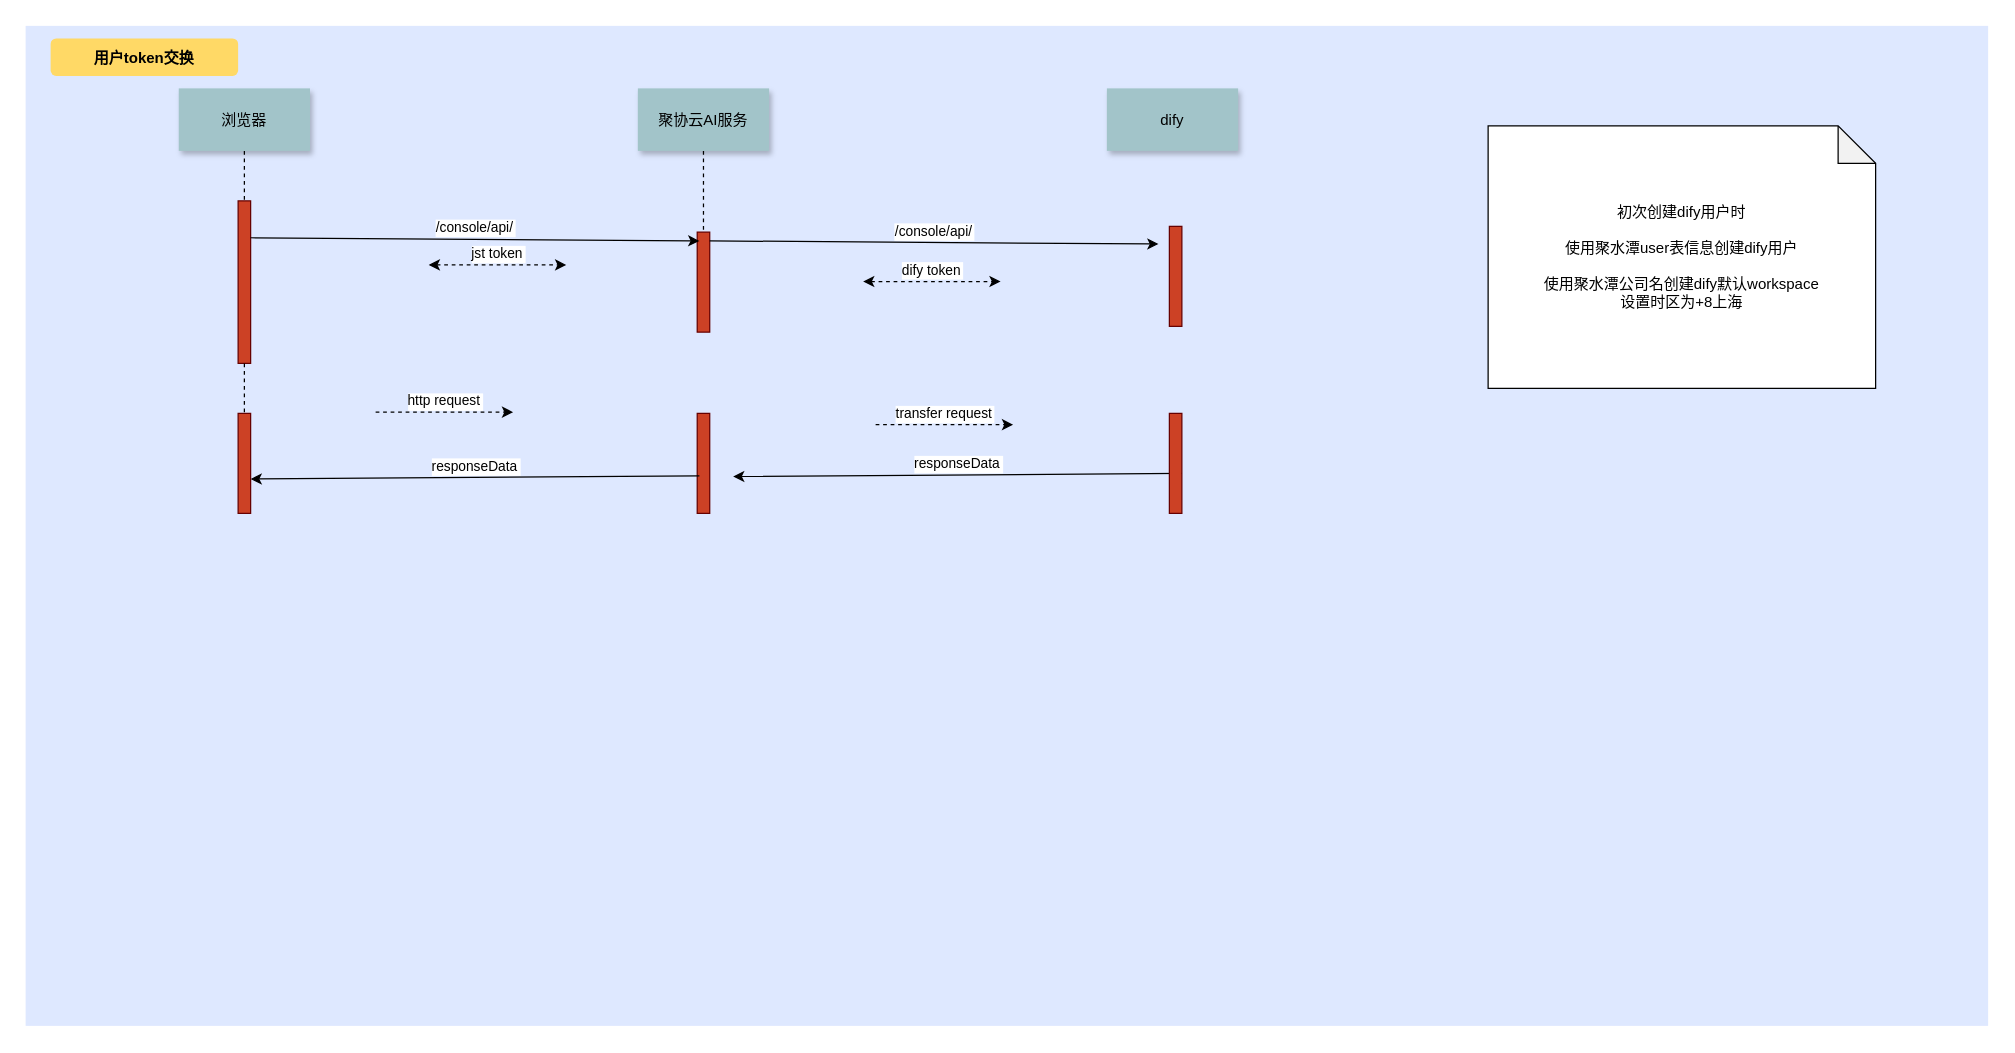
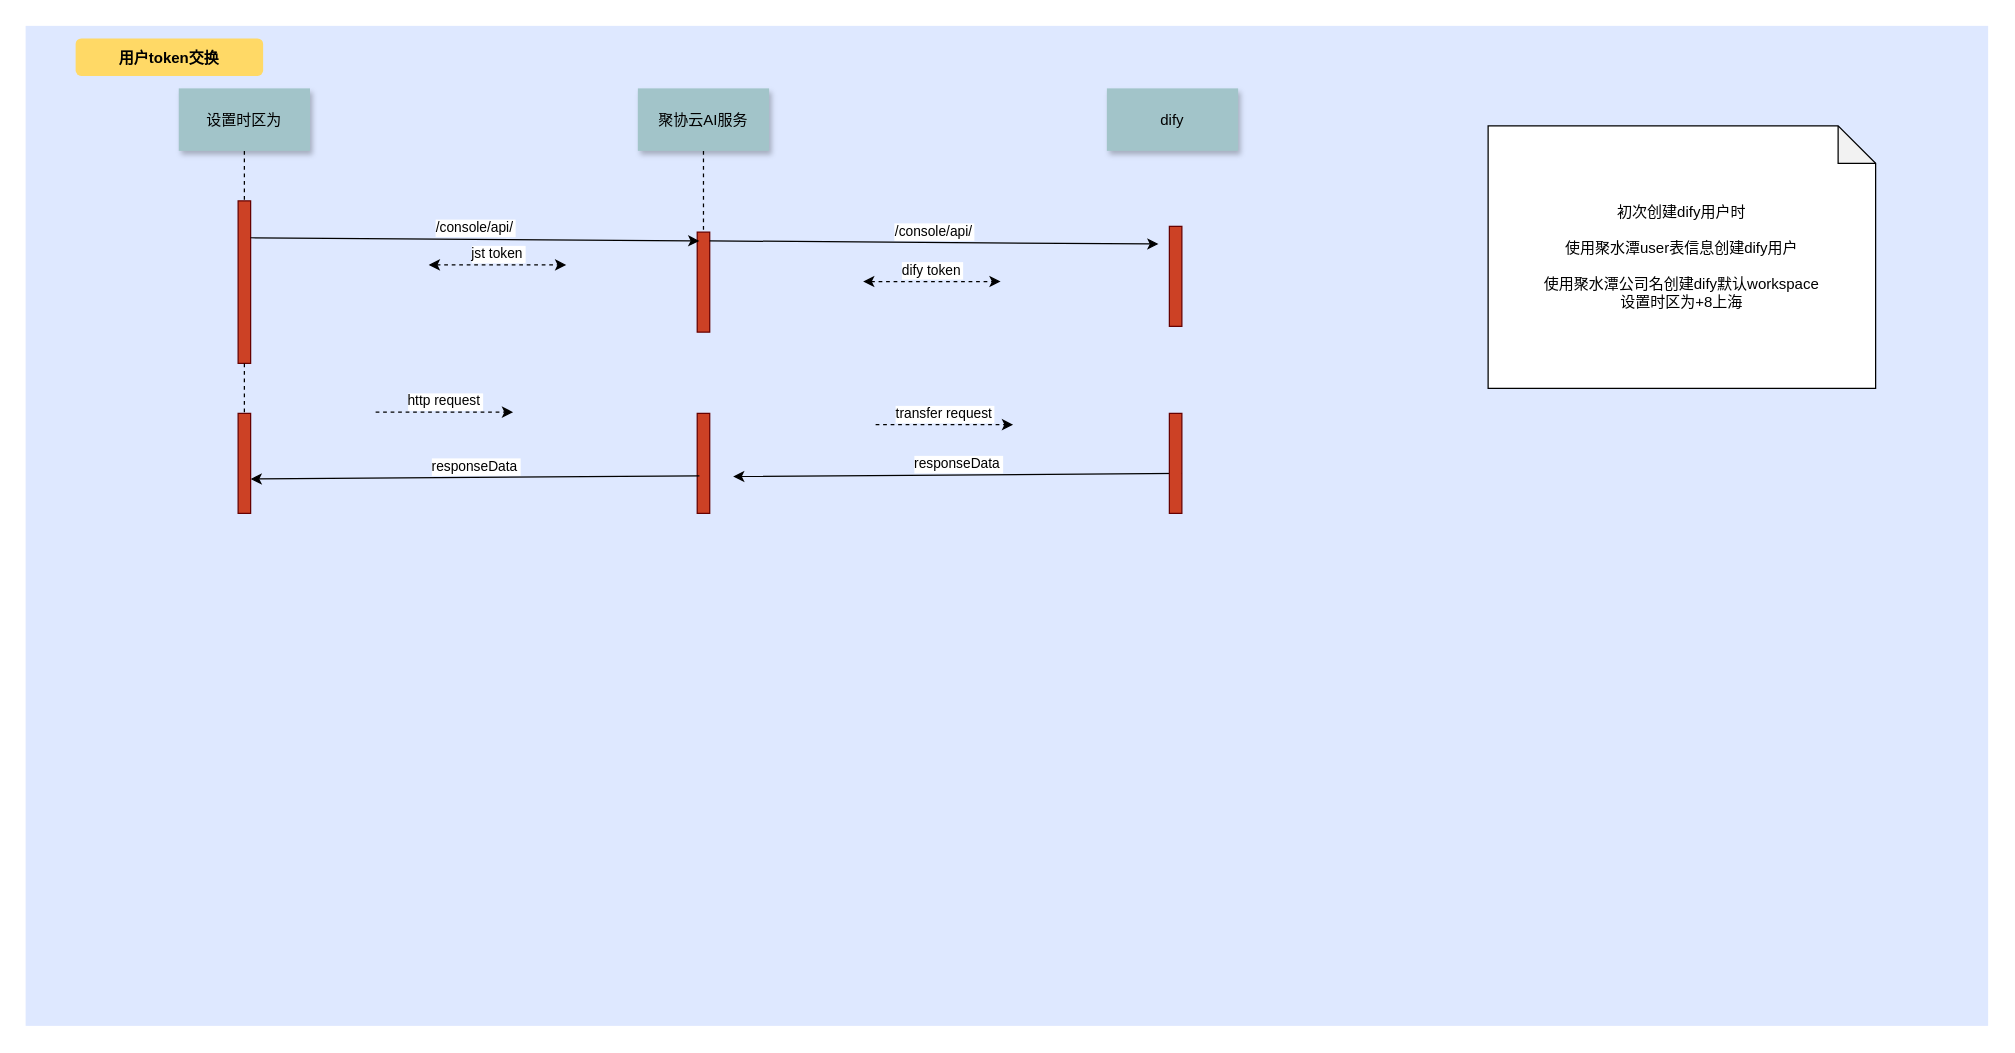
node "用户token交换": moved (144, 57) -> (169, 57)
node "浏览器": label "浏览器" -> "设置时区为"
